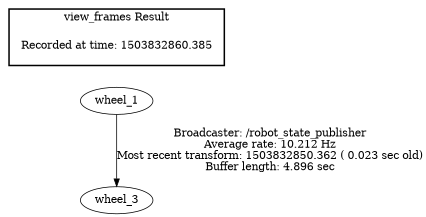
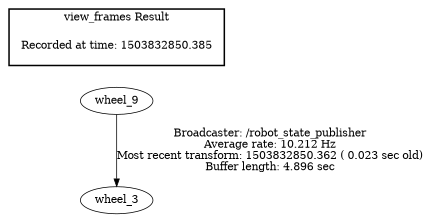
node "Recorded at time: 1503832860.385": label "Recorded at time: 1503832860.385" -> "Recorded at time: 1503832850.385"
node "wheel_1": label "wheel_1" -> "wheel_9"
